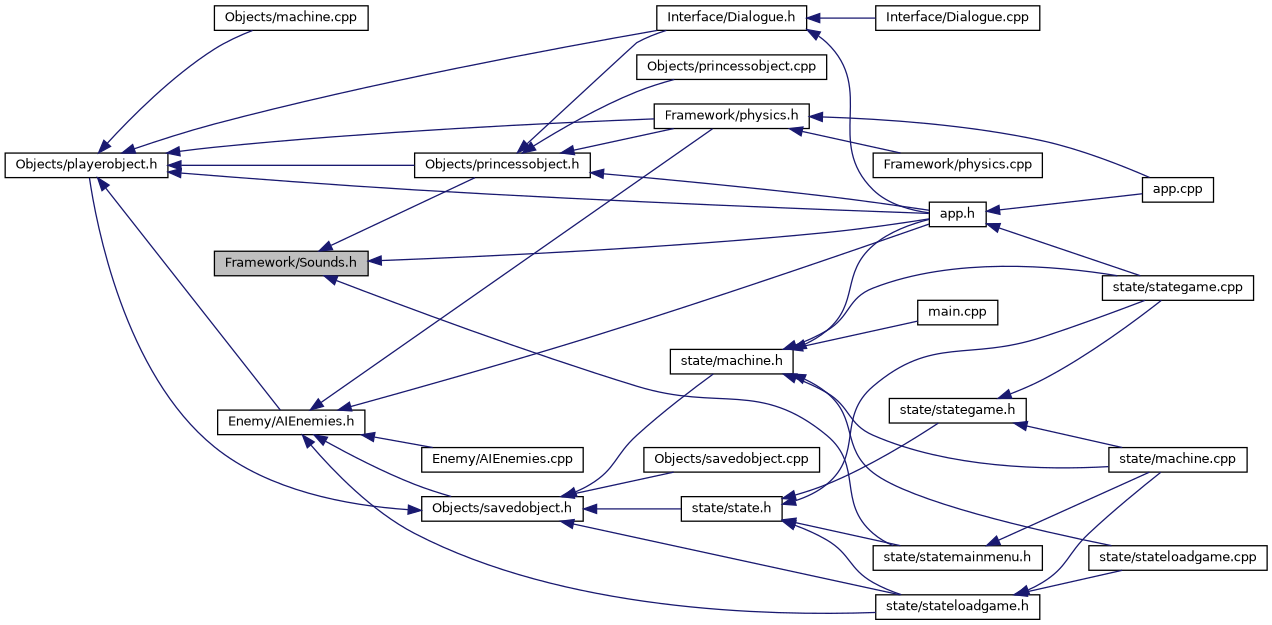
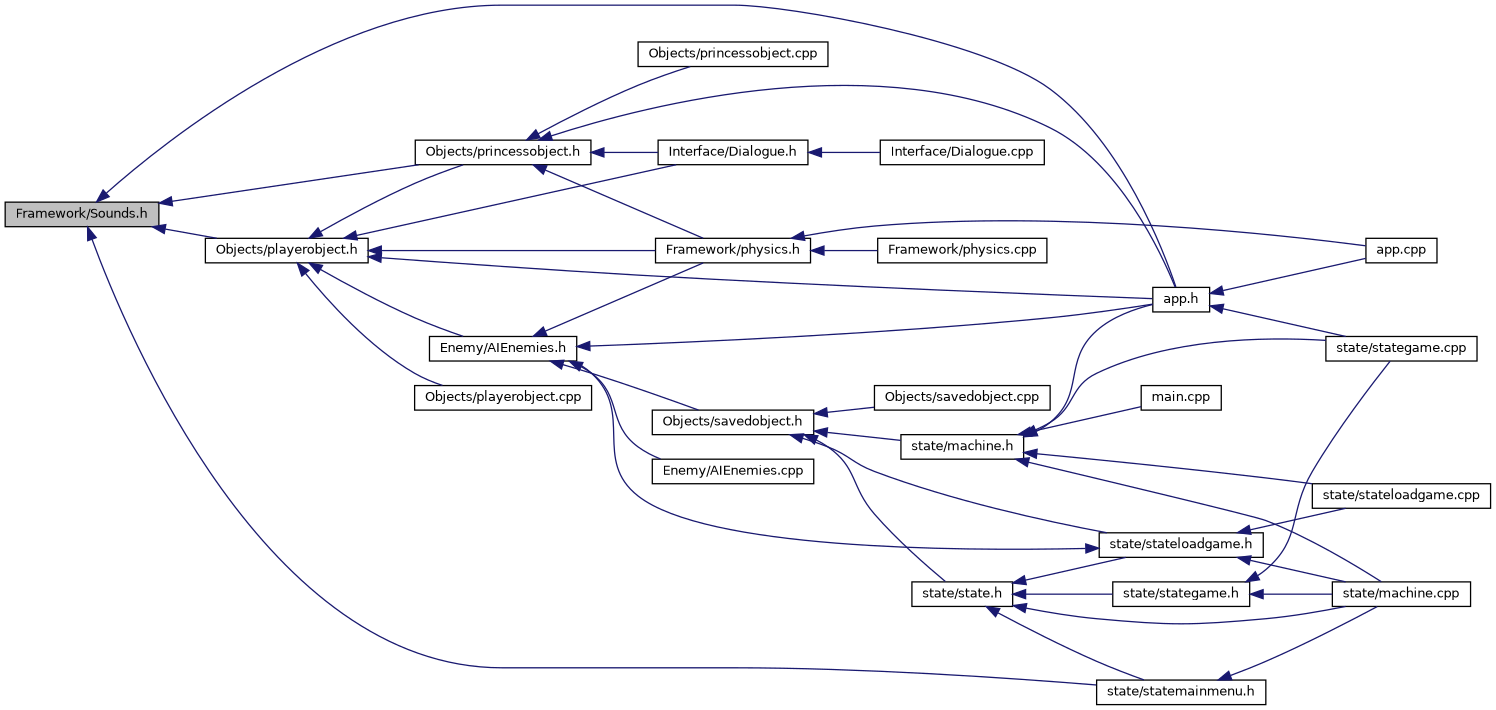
node "Objects/machine.cpp": label "Objects/machine.cpp" -> "Objects/playerobject.cpp"
edge "app.h" -> "Interface/Dialogue.h": removed
edge "state/stategame.cpp" -> "state/state.h": now "state/machine.cpp" -> "state/state.h"
edge "Objects/playerobject.h" -> "Objects/savedobject.h": now "Objects/playerobject.h" -> "Framework/Sounds.h"
edge "state/stateloadgame.h" -> "Enemy/AIEnemies.h": reversed
